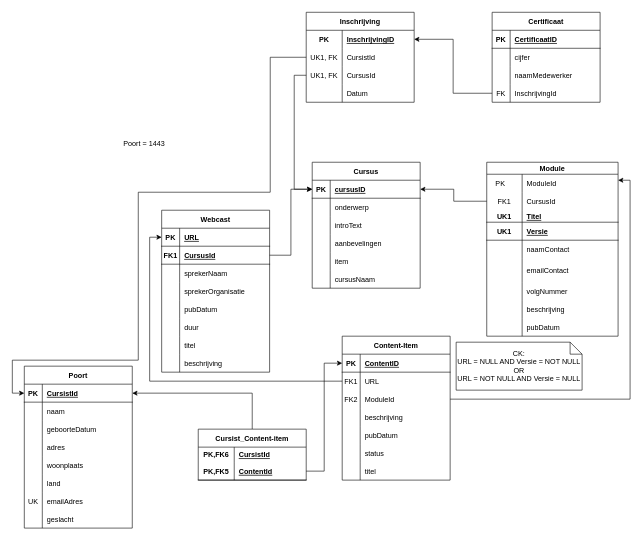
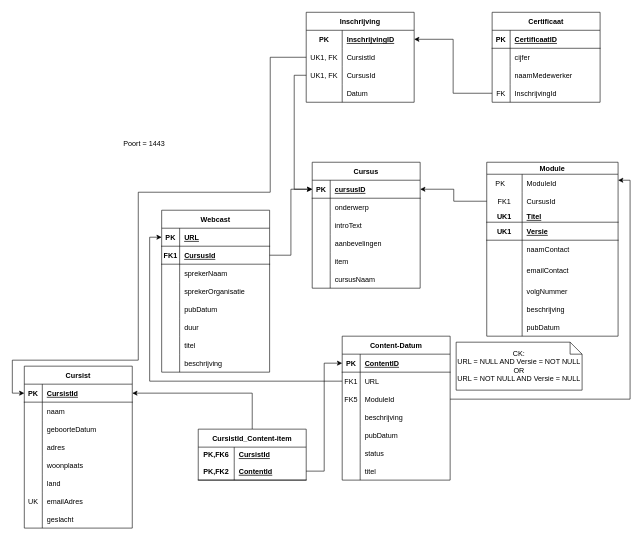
node "Content-Item": label "Content-Item" -> "Content-Datum"
node "Poort": label "Poort" -> "Cursist"
node "FK2": label "FK2" -> "FK5"
node "Cursist_Content-item": label "Cursist_Content-item" -> "CursistId_Content-item"
node "PK,FK5": label "PK,FK5" -> "PK,FK2"
